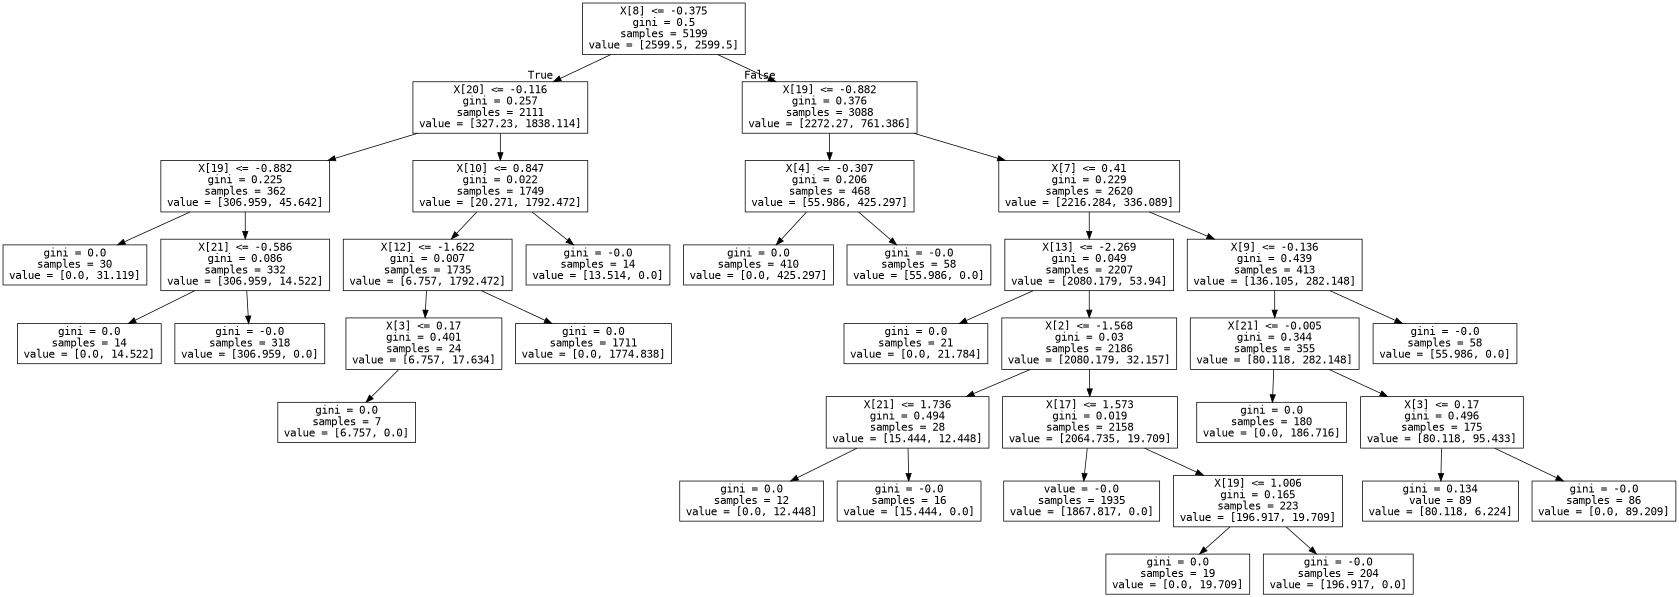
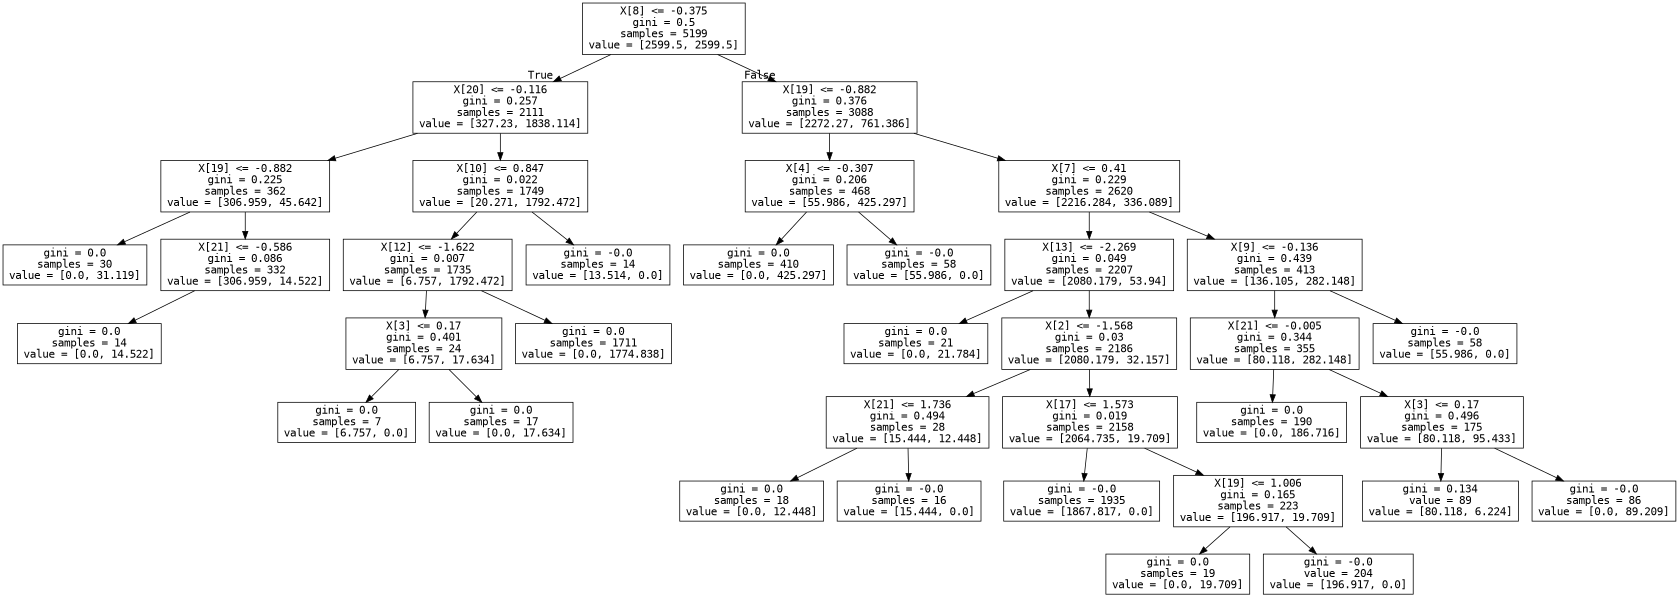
node "gini = -0.0 samples = 318 value = [306.959, 0.0]": removed
node "gini = 0.0 samples = 17 value = [0.0, 17.634]": added
node "gini = 0.0 samples = 180 value = [0.0, 186.716]": label "gini = 0.0 samples = 180 value = [0.0, 186.716]" -> "gini = 0.0 samples = 190 value = [0.0, 186.716]"
node "gini = 0.0 samples = 12 value = [0.0, 12.448]": label "gini = 0.0 samples = 12 value = [0.0, 12.448]" -> "gini = 0.0 samples = 18 value = [0.0, 12.448]"
node "value = -0.0 samples = 1935 value = [1867.817, 0.0]": label "value = -0.0 samples = 1935 value = [1867.817, 0.0]" -> "gini = -0.0 samples = 1935 value = [1867.817, 0.0]"
node "gini = -0.0 samples = 204 value = [196.917, 0.0]": label "gini = -0.0 samples = 204 value = [196.917, 0.0]" -> "gini = -0.0 value = 204 value = [196.917, 0.0]"
